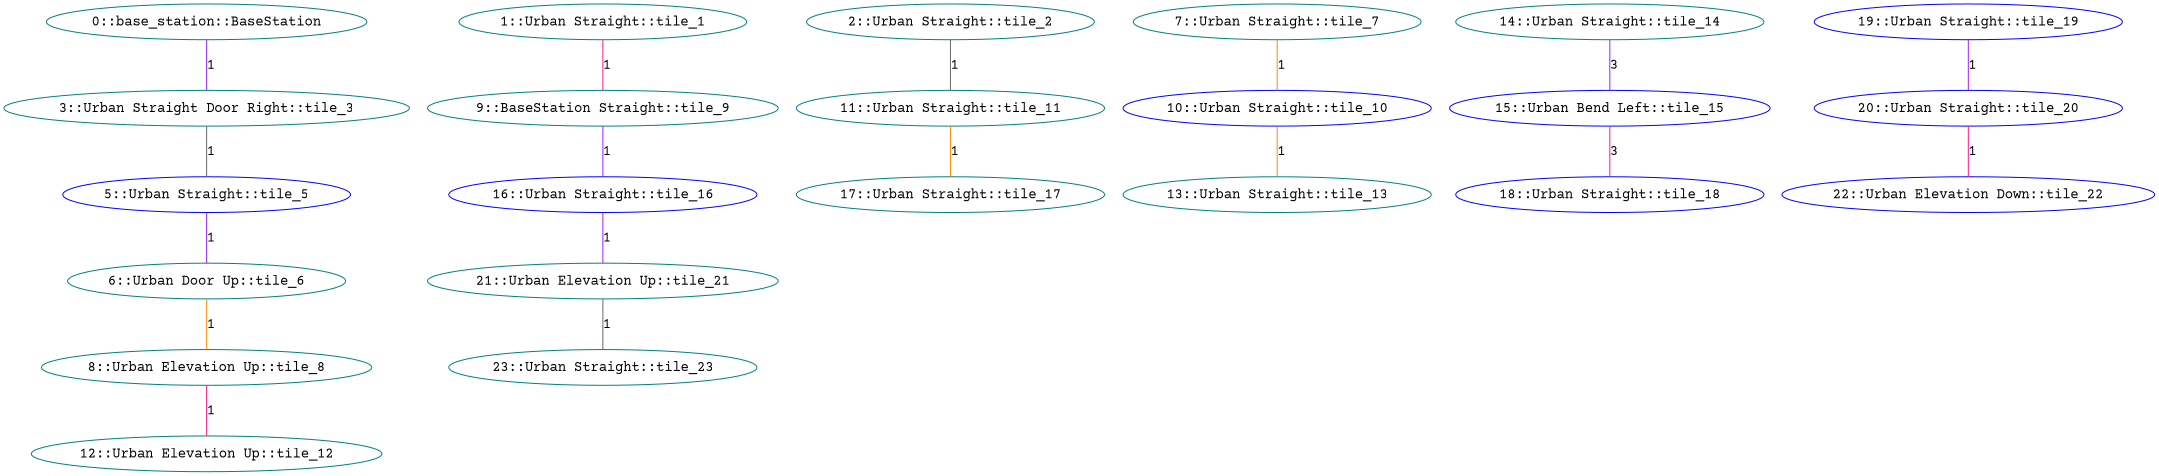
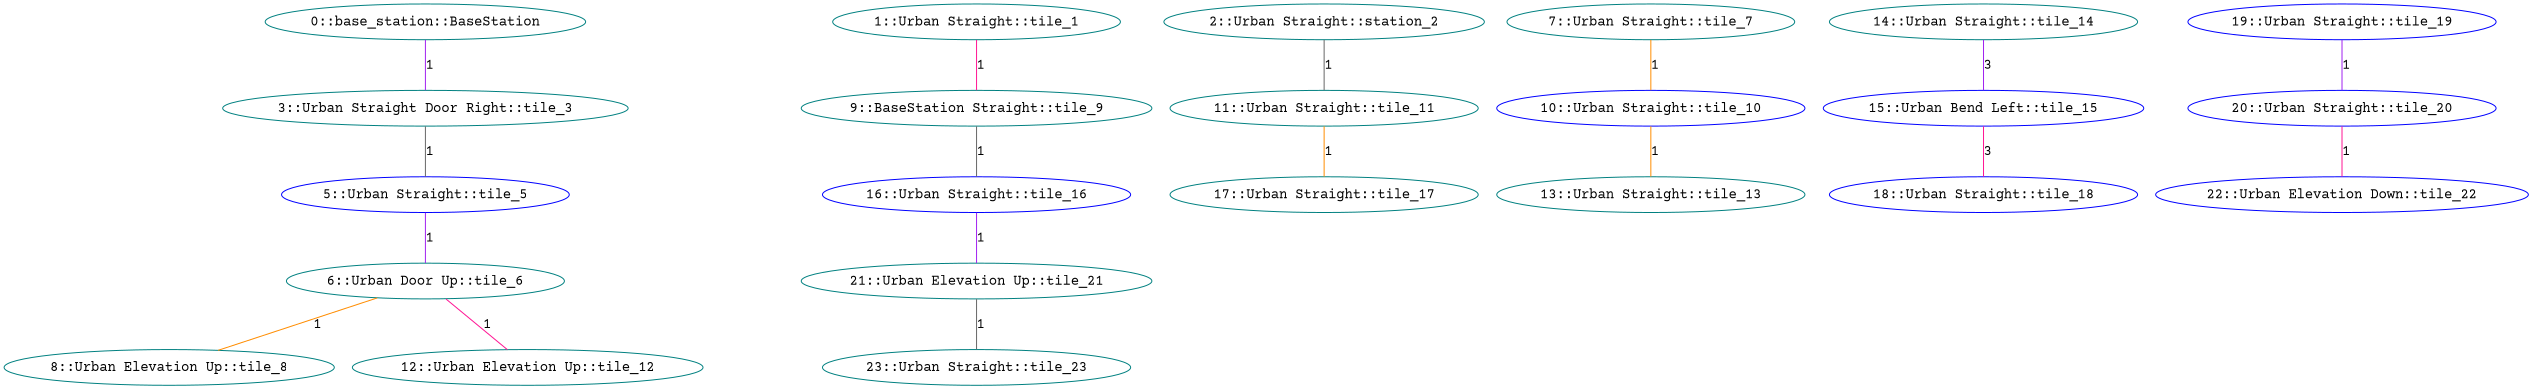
node "2::Urban Straight::tile_2": label "2::Urban Straight::tile_2" -> "2::Urban Straight::station_2"
edge "9::BaseStation Straight::tile_9" -- "16::Urban Straight::tile_16": color purple -> gray40
edge "8::Urban Elevation Up::tile_8" -- "12::Urban Elevation Up::tile_12": now "6::Urban Door Up::tile_6" -- "12::Urban Elevation Up::tile_12"
